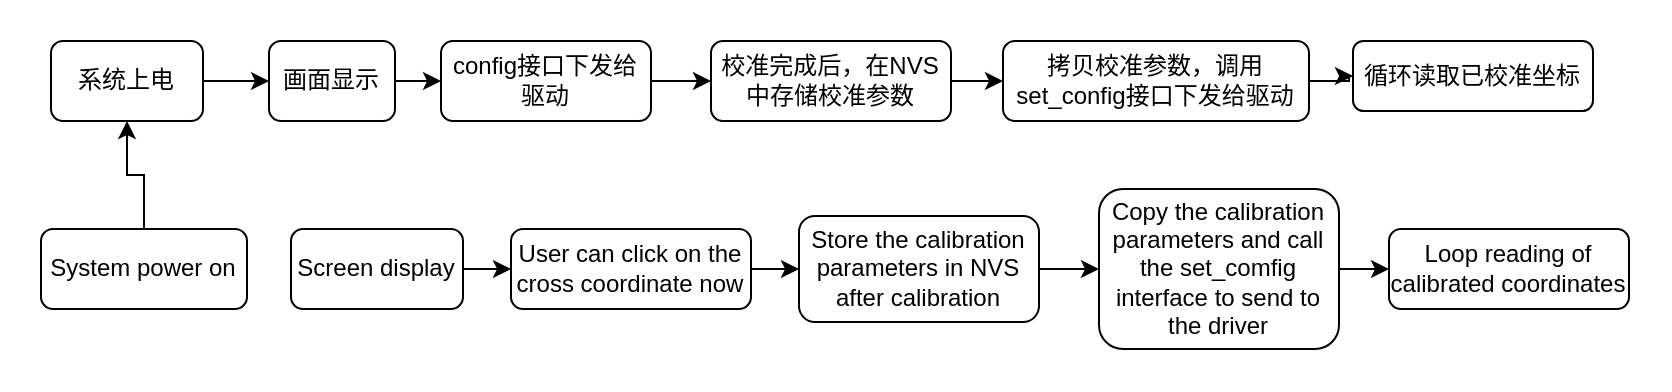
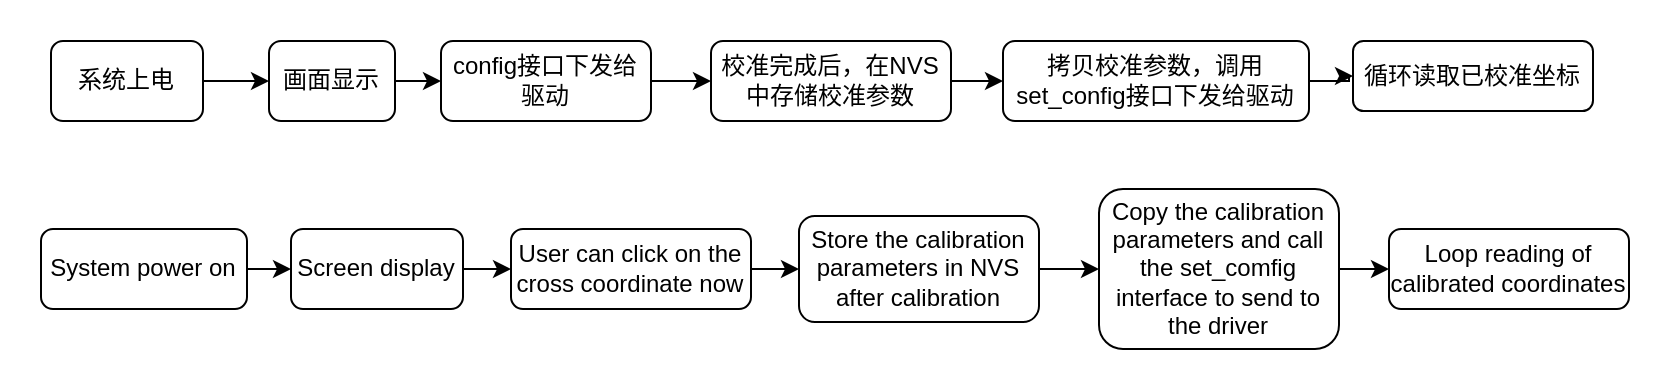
edge "System power on" -> "系统上电": now "System power on" -> "Screen display"
